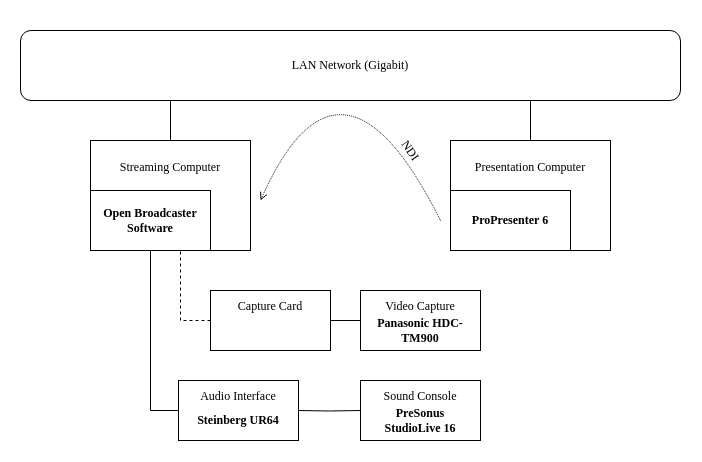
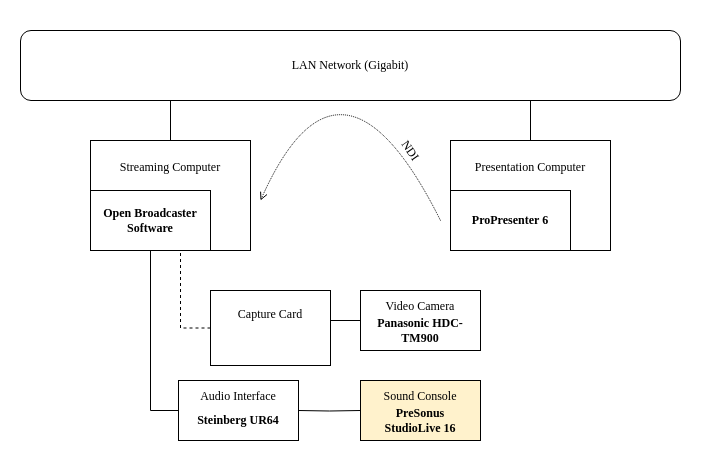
node "Capture Card": size 120x60 -> 120x75
node "Video Capture": label "Video Capture" -> "Video Camera"
node "Sound Console": fillcolor #ffffff -> #fff2cc
